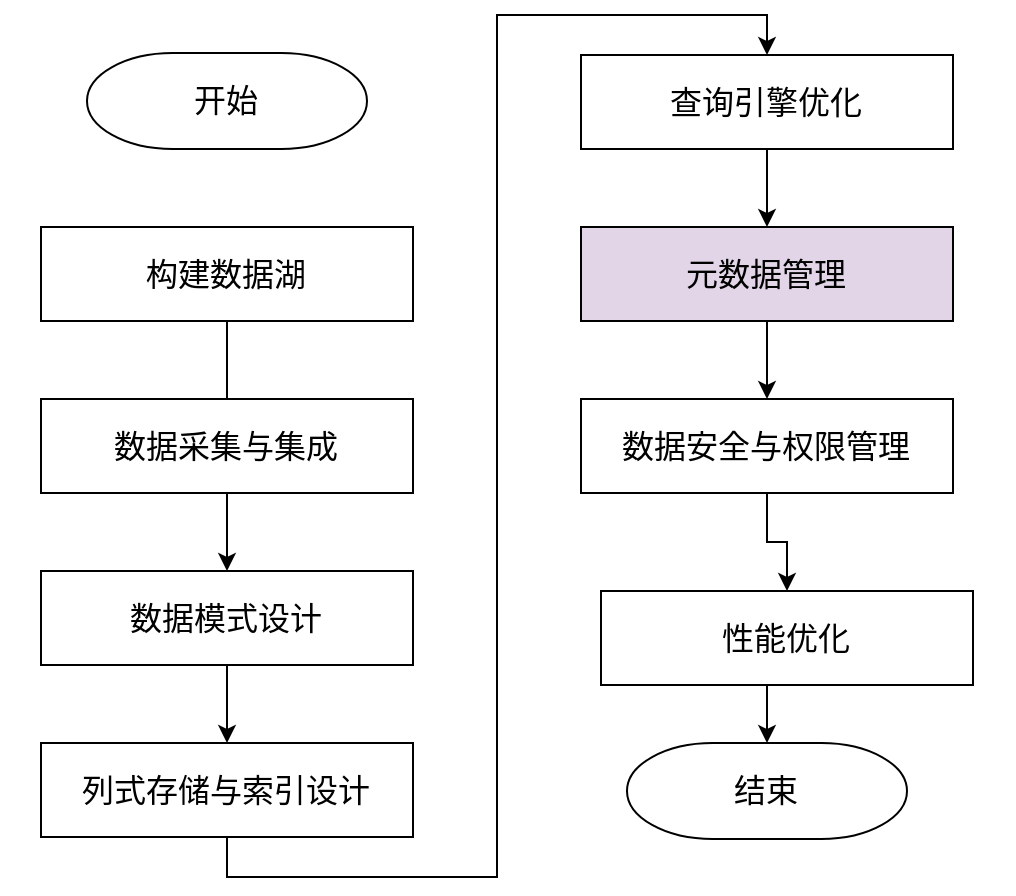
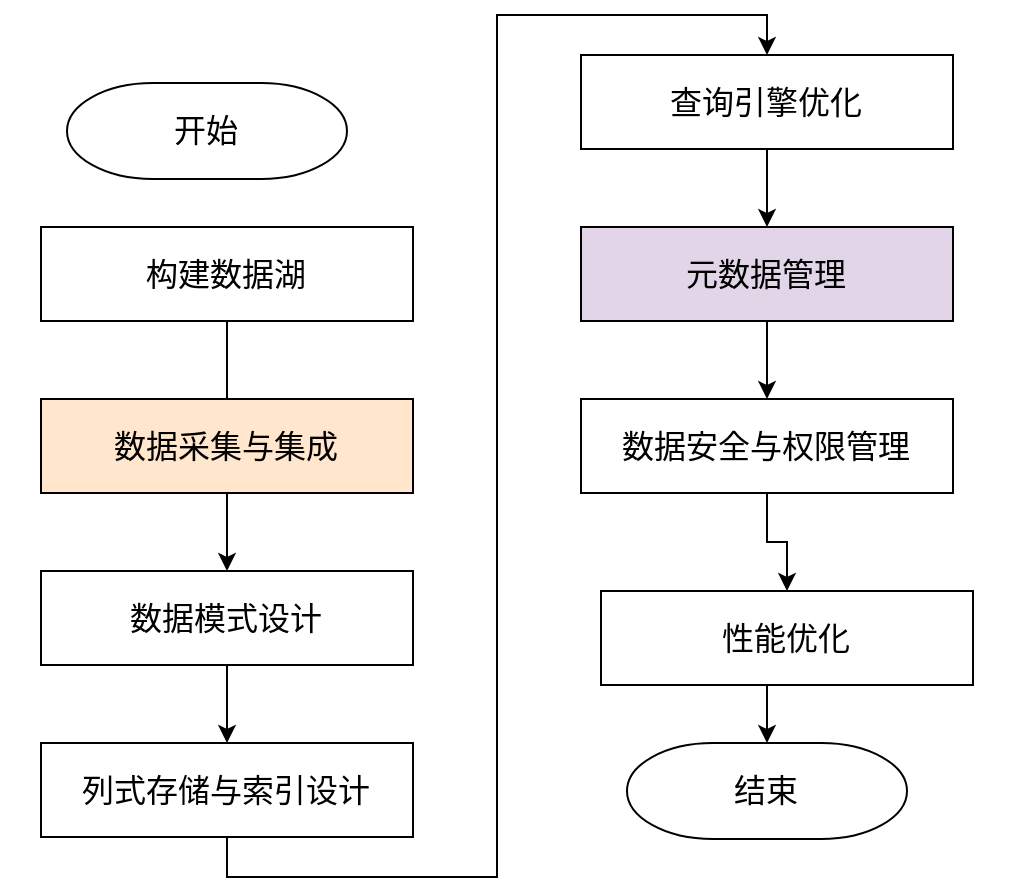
node "开始": moved (227, 101) -> (207, 131)
node "数据采集与集成": fillcolor #ffffff -> #ffe6cc
